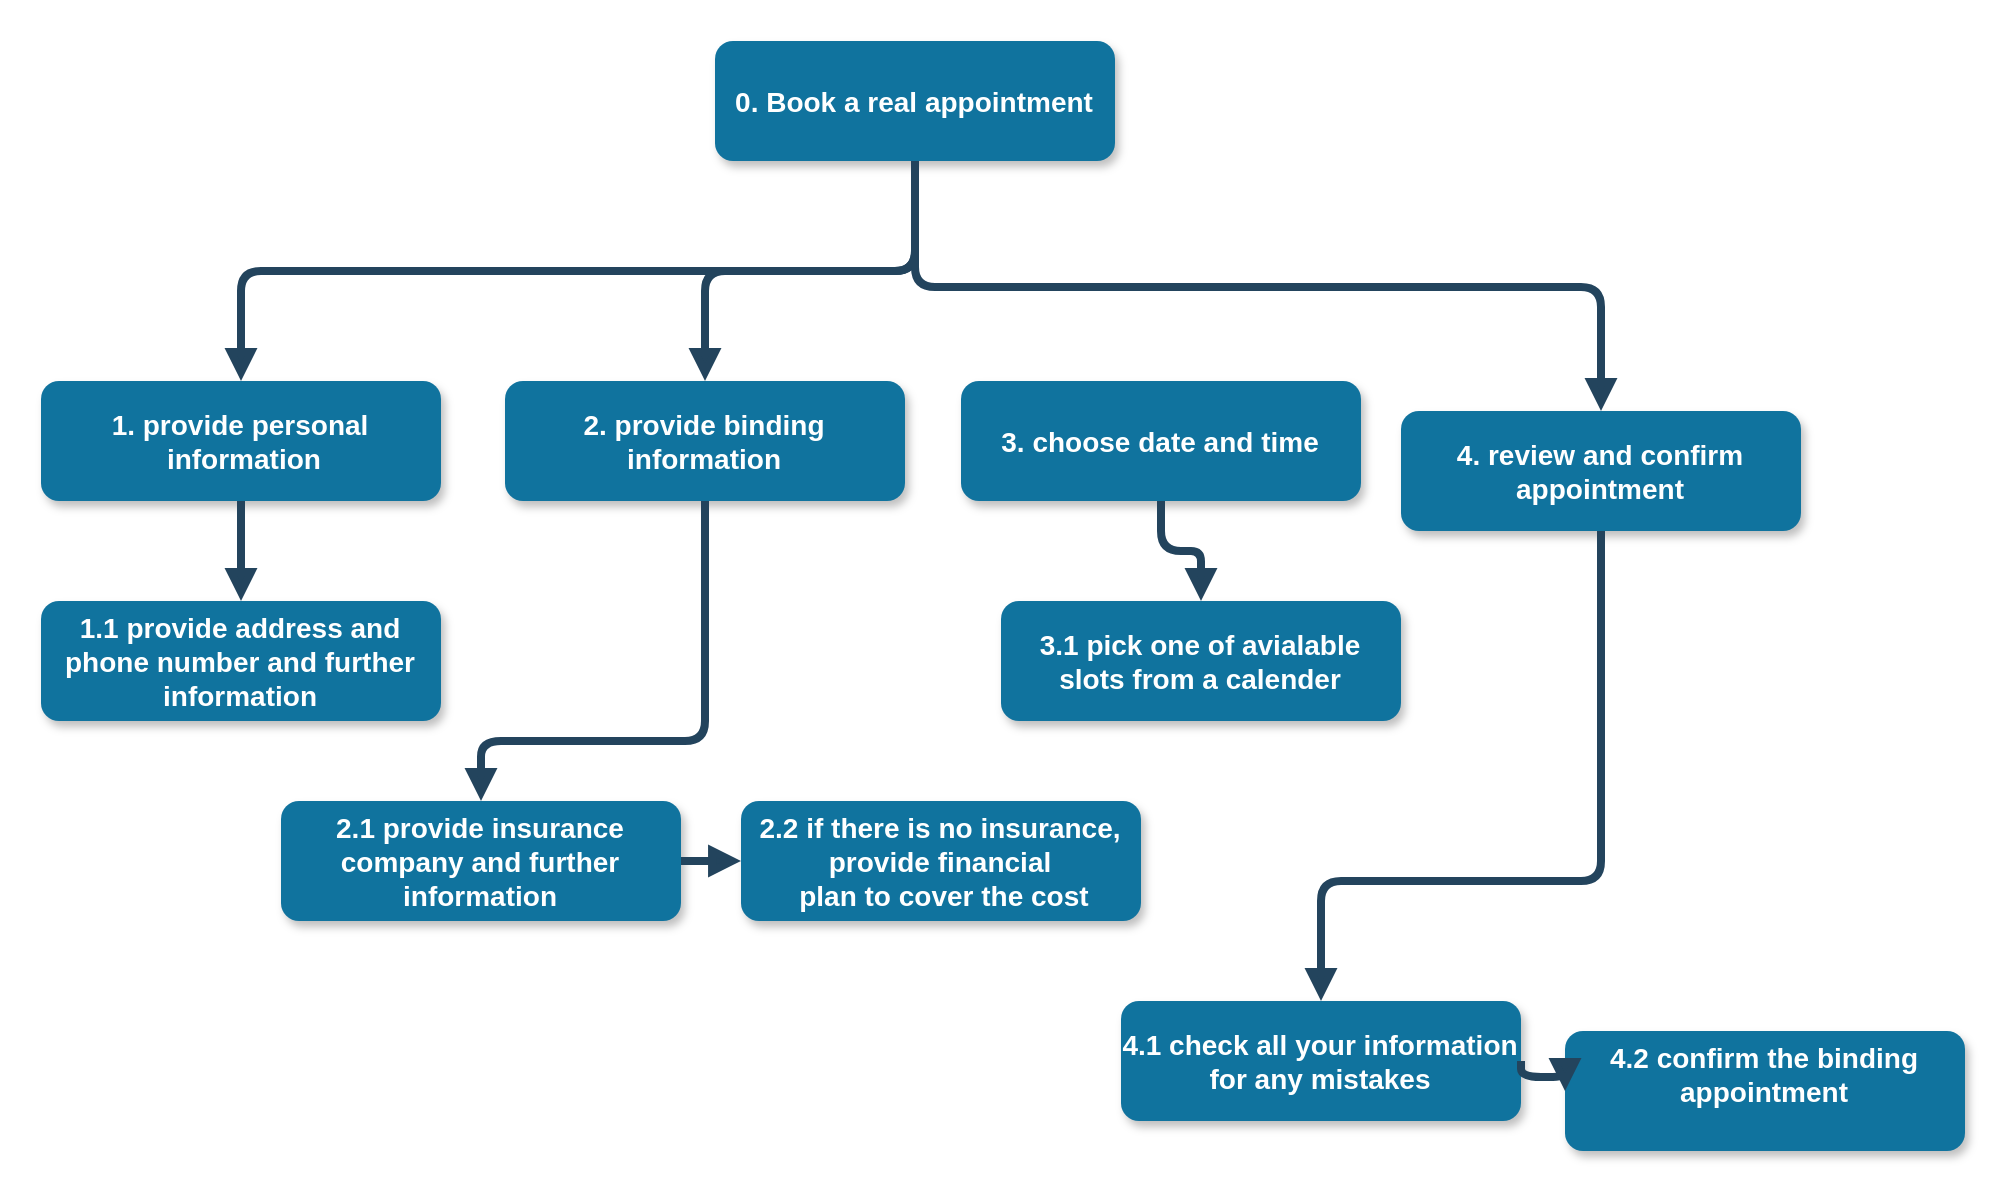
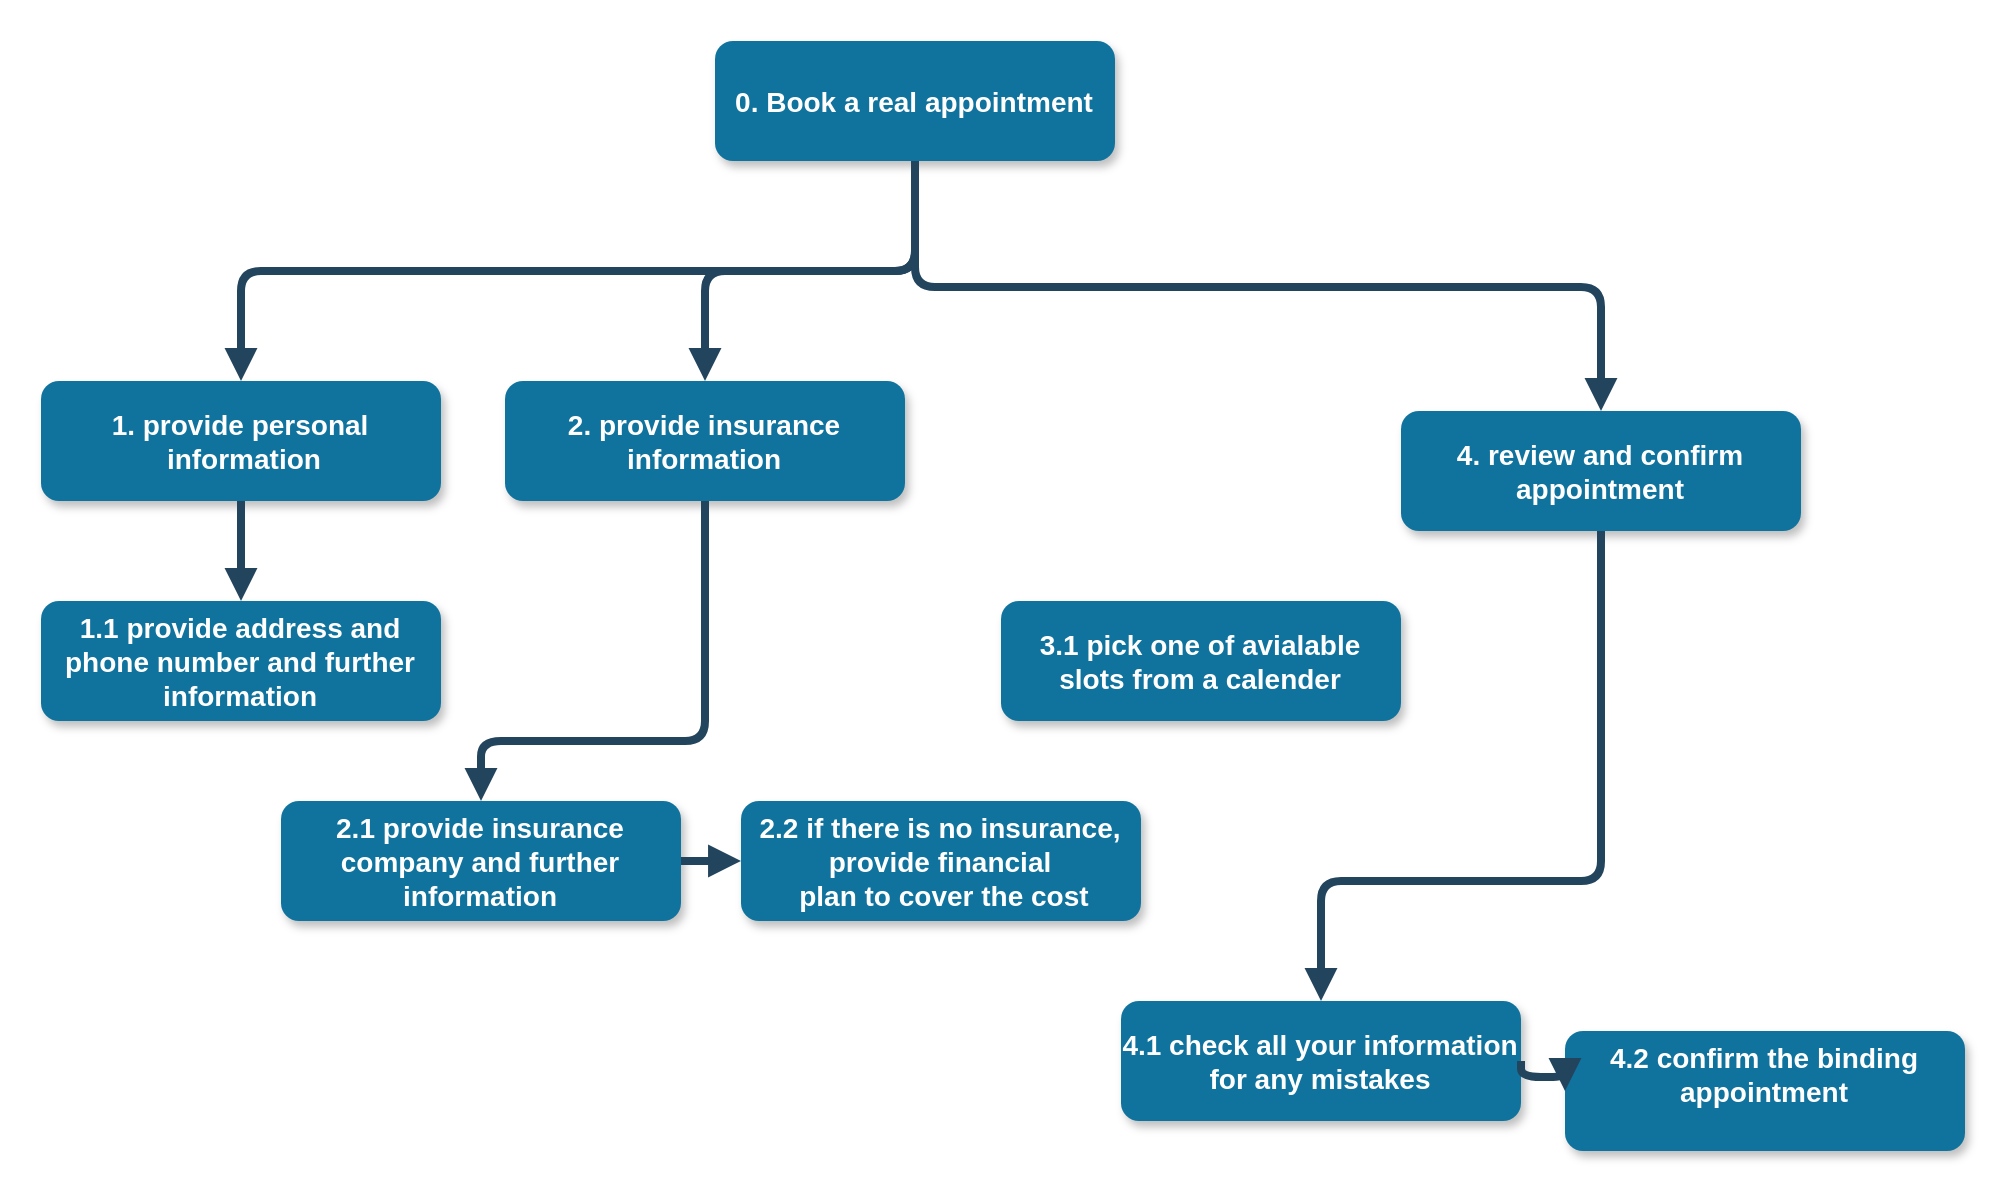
node "2. provide binding information": label "2. provide binding information" -> "2. provide insurance information"
node "3. choose date and time": removed
edge "3. choose date and time" -> "3.1 pick one of avialable slots from a calender": removed
